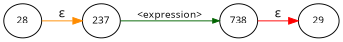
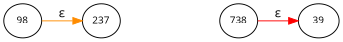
node "28": label "28" -> "98"
edge "237" -> "738": removed, label "<expression>"
node "29": label "29" -> "39"
